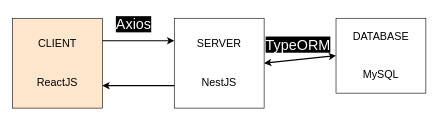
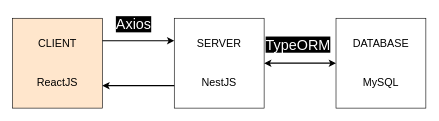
node "DATABASE MySQL": size 90x75 -> 90x90
